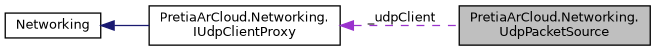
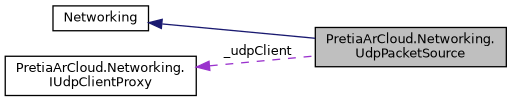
edge "PretiaArCloud.Networking. IUdpClientProxy" -> "Networking": now "PretiaArCloud.Networking. UdpPacketSource" -> "Networking"
